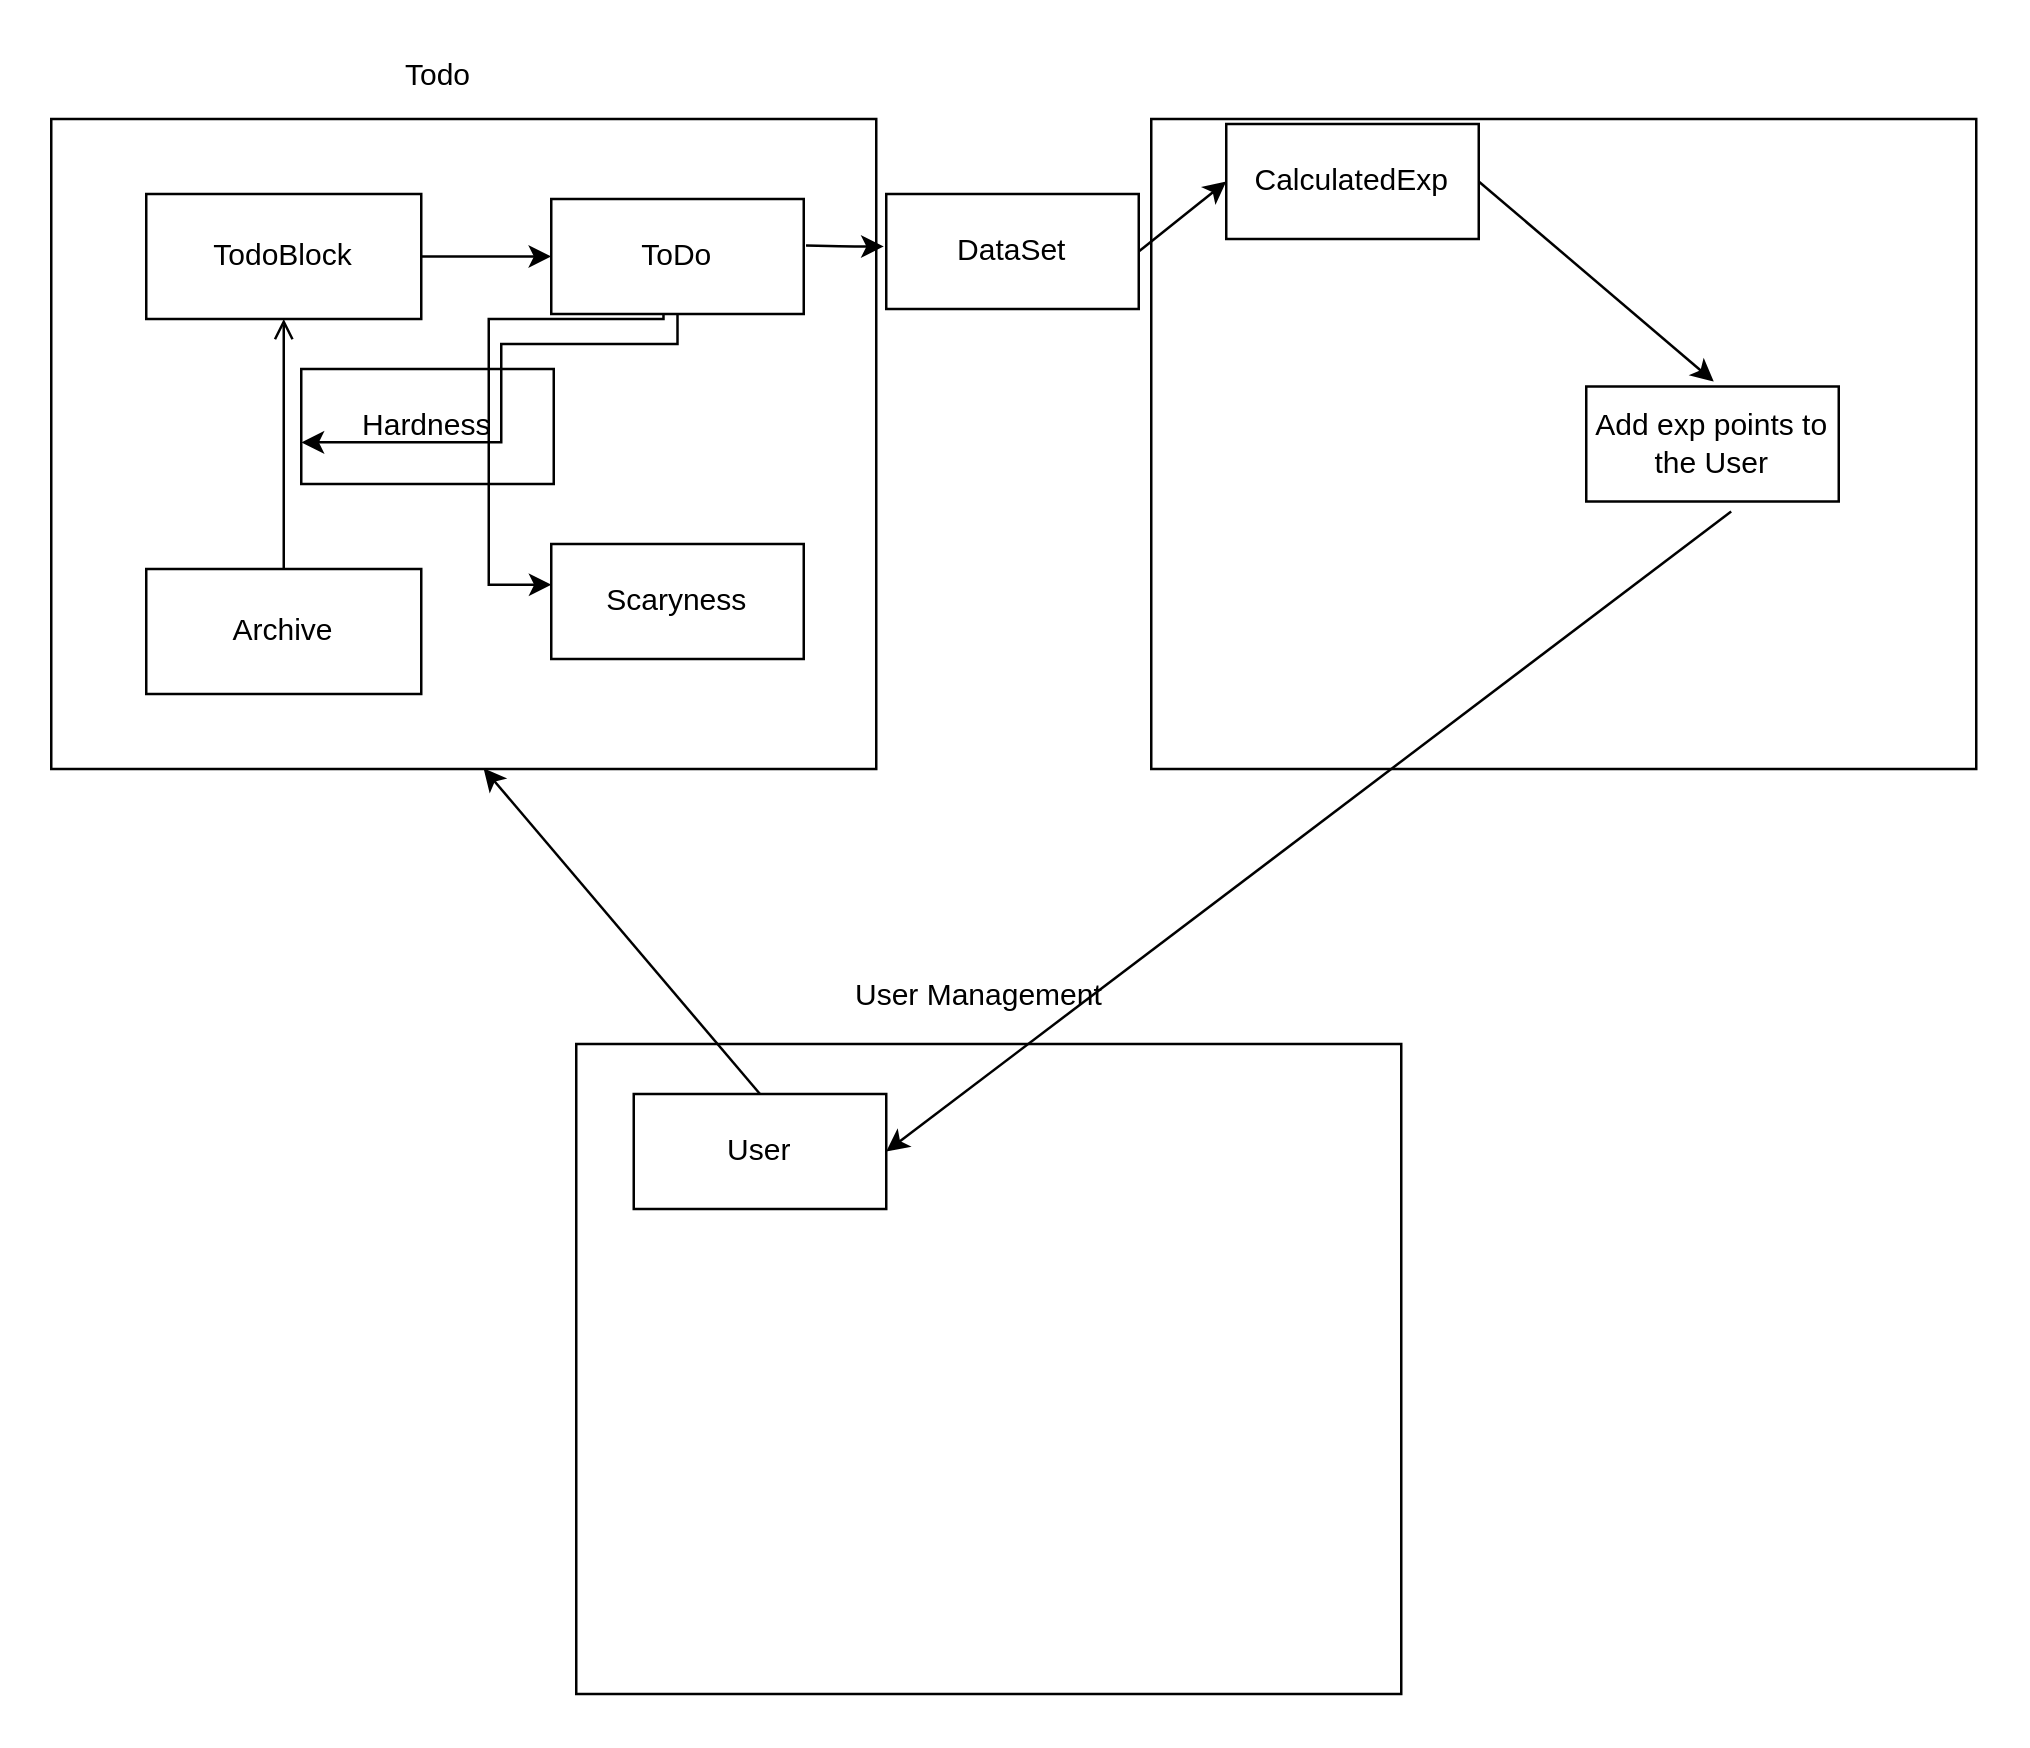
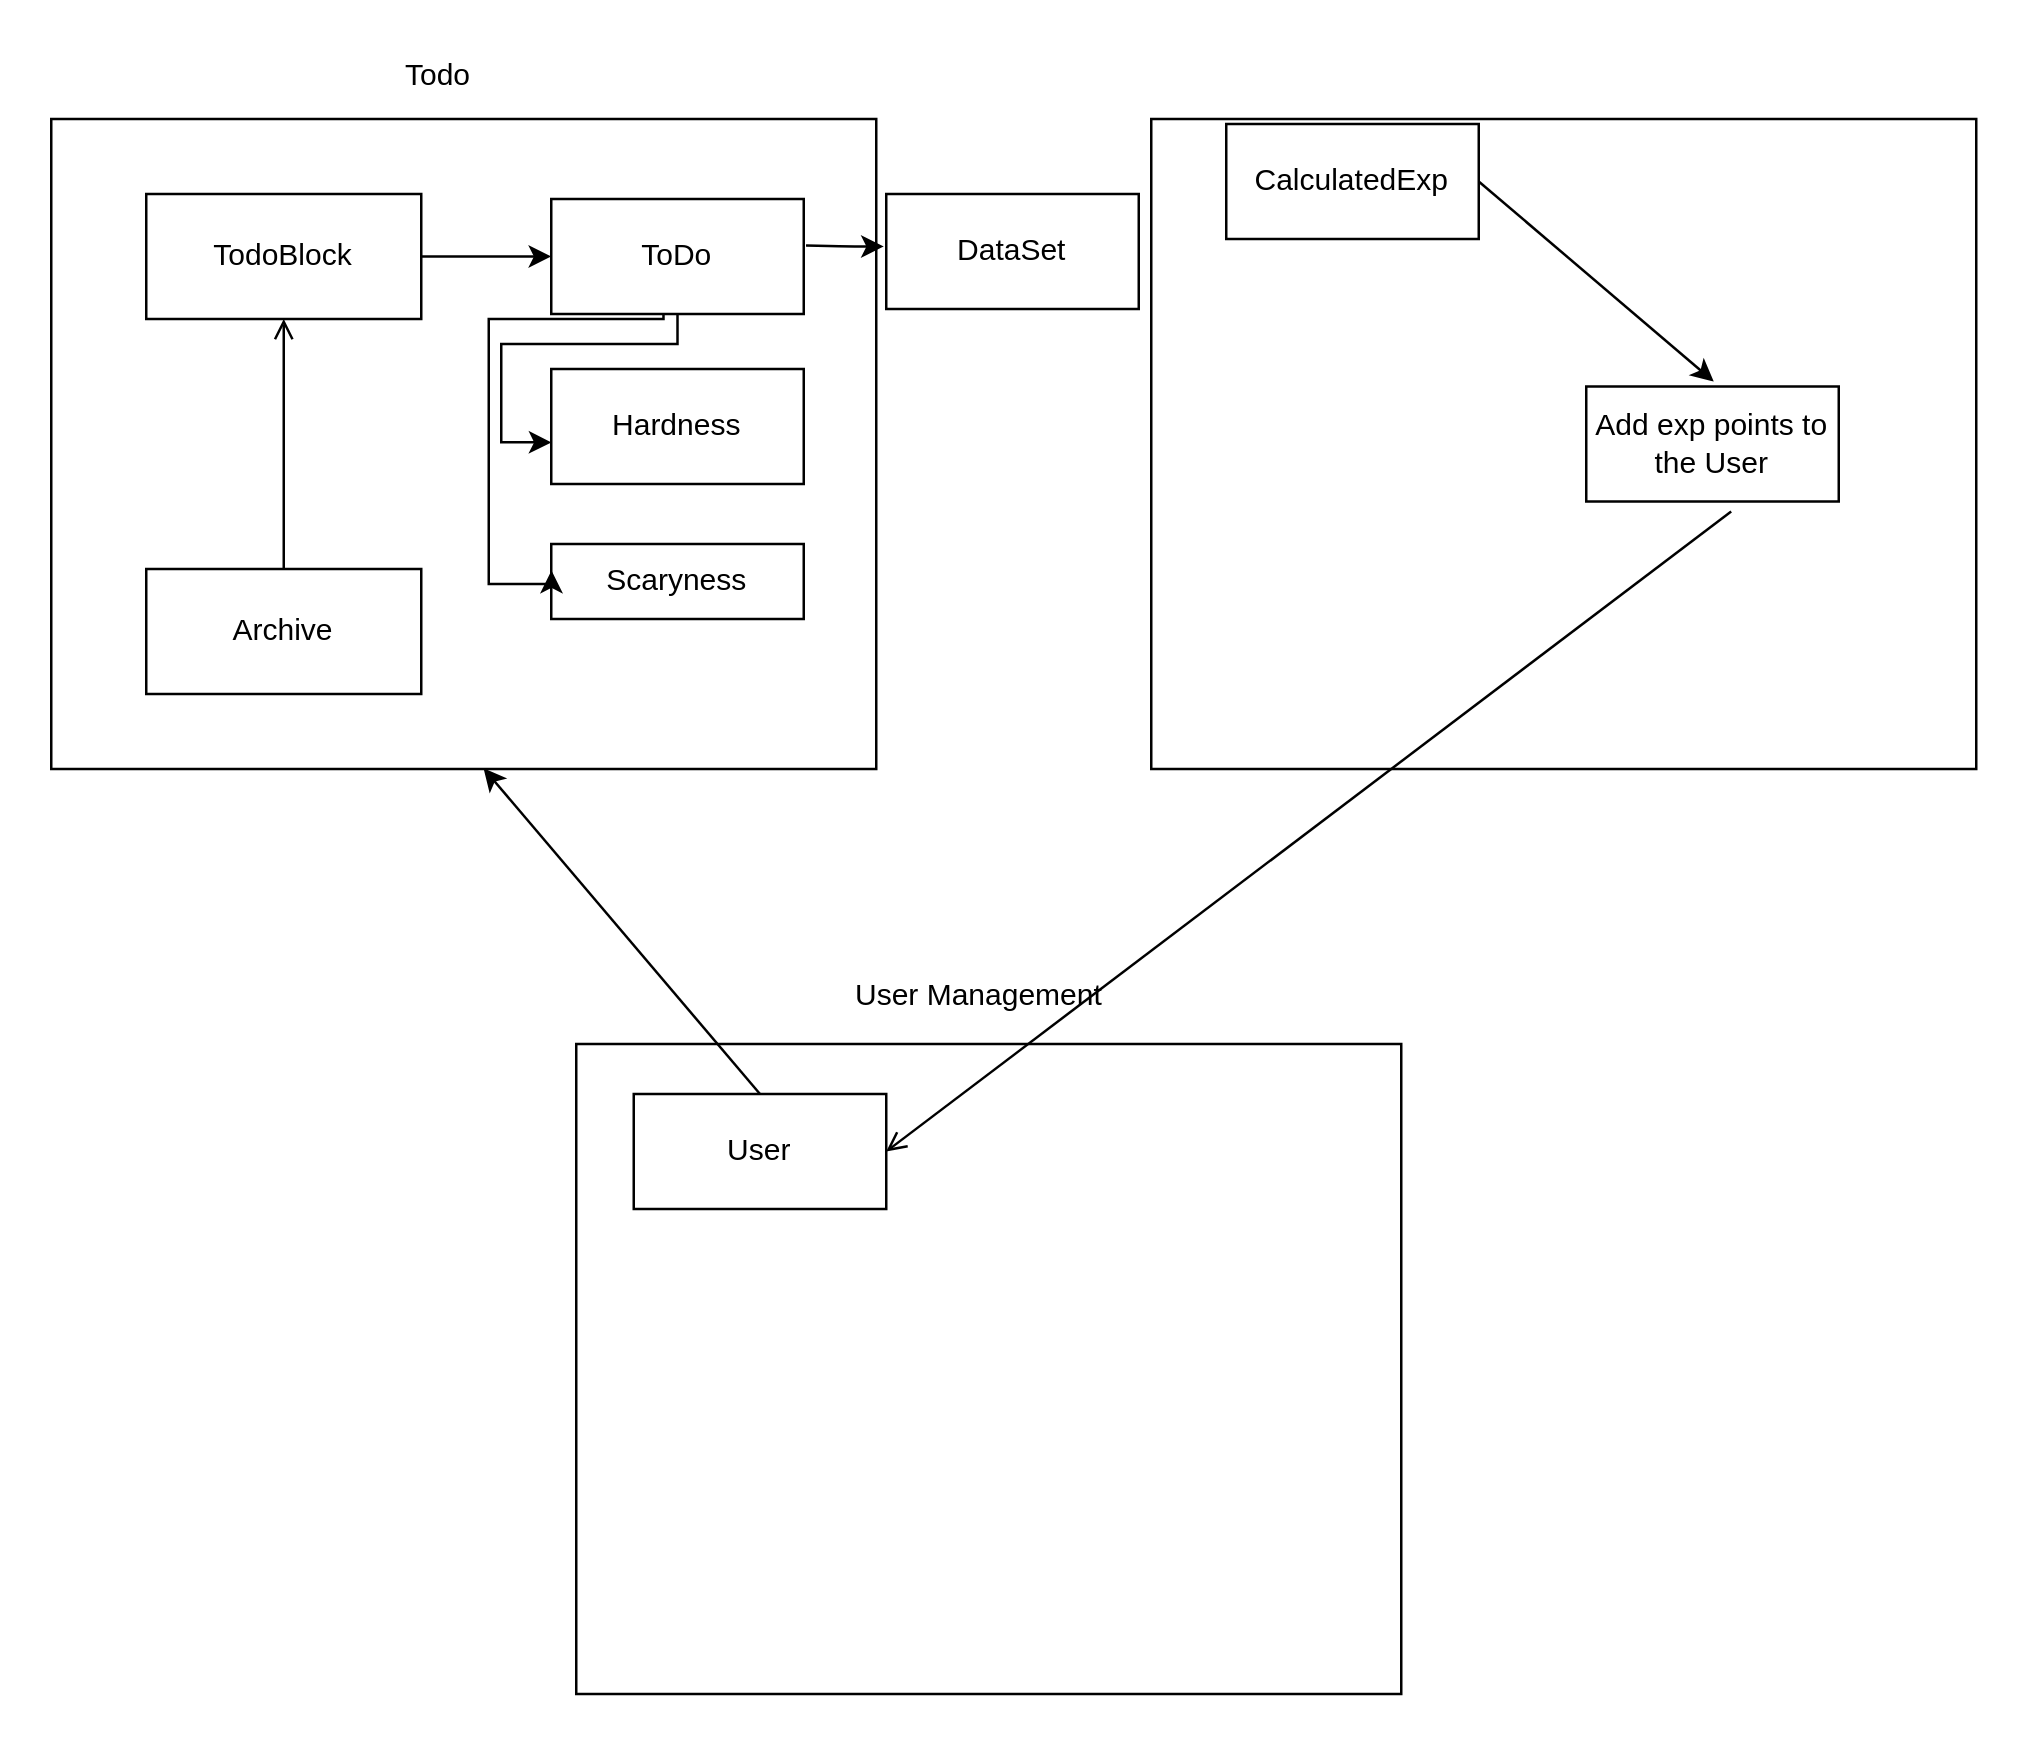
edge "DataSet" -> "CalculatedExp": removed
node "Hardness": moved (428, 426) -> (678, 426)
node "Scaryness": size 253x115 -> 253x75
edge "Add exp points to the User" -> "User": arrowhead classic -> open
